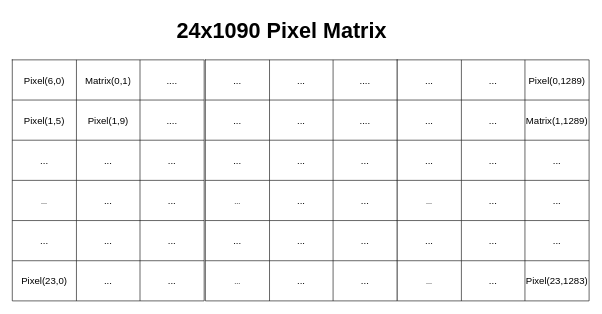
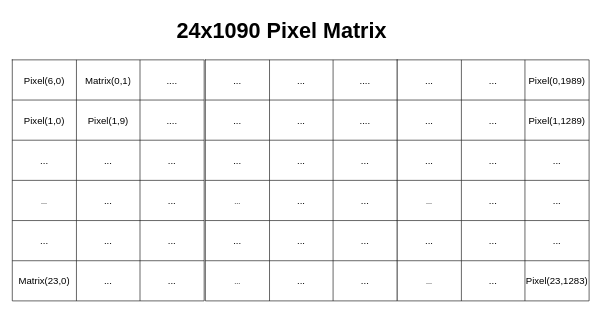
node "Pixel(0,1289)": label "Pixel(0,1289)" -> "Pixel(0,1989)"
node "Pixel(1,5)": label "Pixel(1,5)" -> "Pixel(1,0)"
node "Matrix(1,1289)": label "Matrix(1,1289)" -> "Pixel(1,1289)"
node "Pixel(23,0)": label "Pixel(23,0)" -> "Matrix(23,0)"
